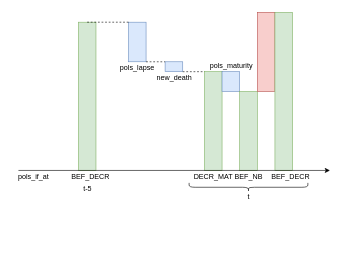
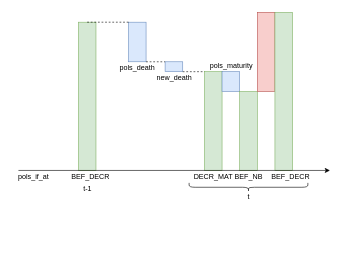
node "pols_lapse": label "pols_lapse" -> "pols_death"
node "t-5": label "t-5" -> "t-1"
